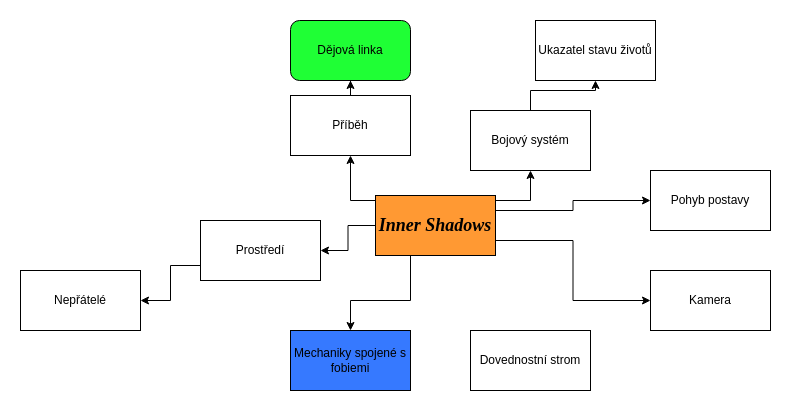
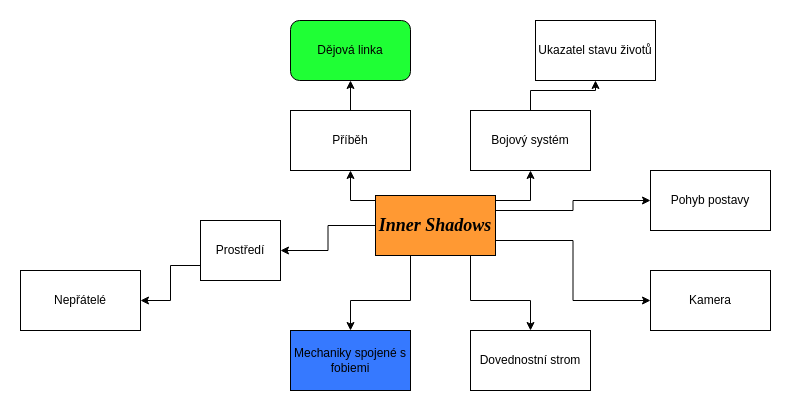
node "Příběh": moved (351, 126) -> (351, 141)
node "Prostředí": size 120x60 -> 80x60
edge "Inner Shadows" -> "Dovednostní strom": added
